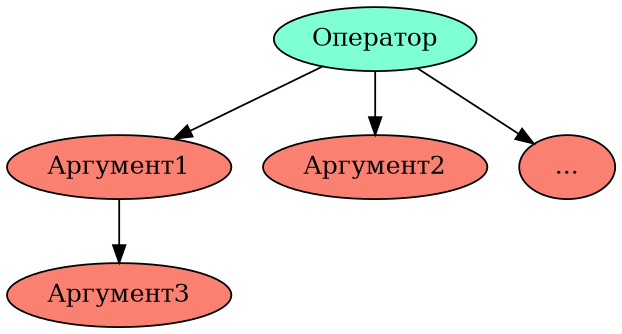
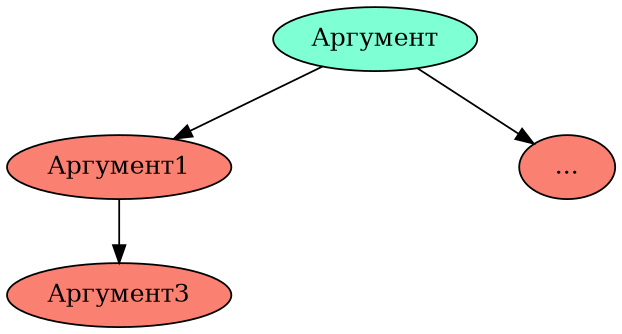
node "Оператор": label "Оператор" -> "Аргумент"
node "Аргумент2": removed
